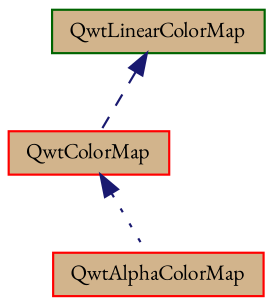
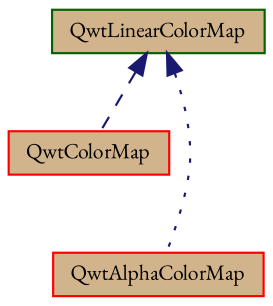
edge "QwtAlphaColorMap" -> "QwtColorMap": now "QwtAlphaColorMap" -> "QwtLinearColorMap"
